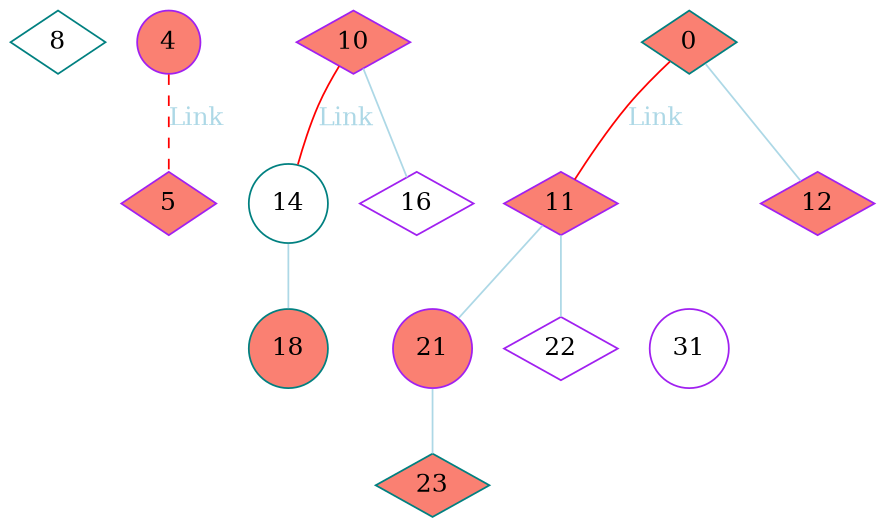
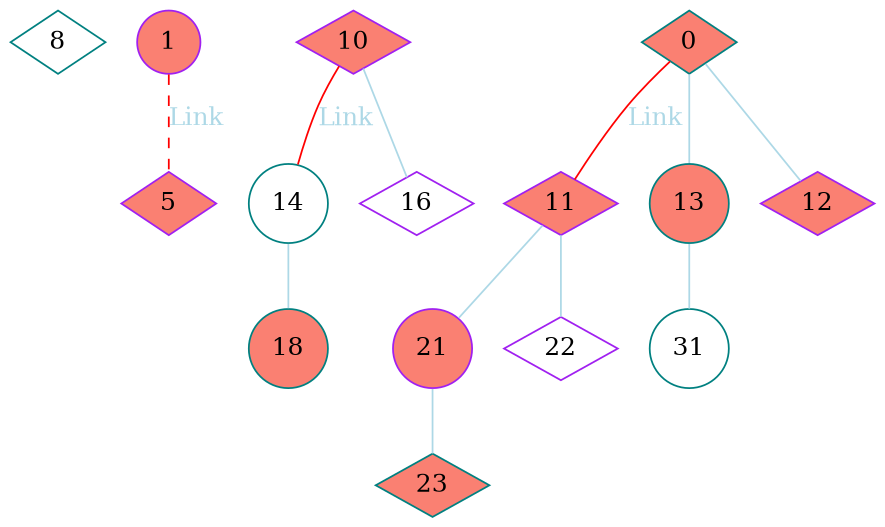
node "4": label "4" -> "1"
node "13": added
node "31": color purple -> teal
